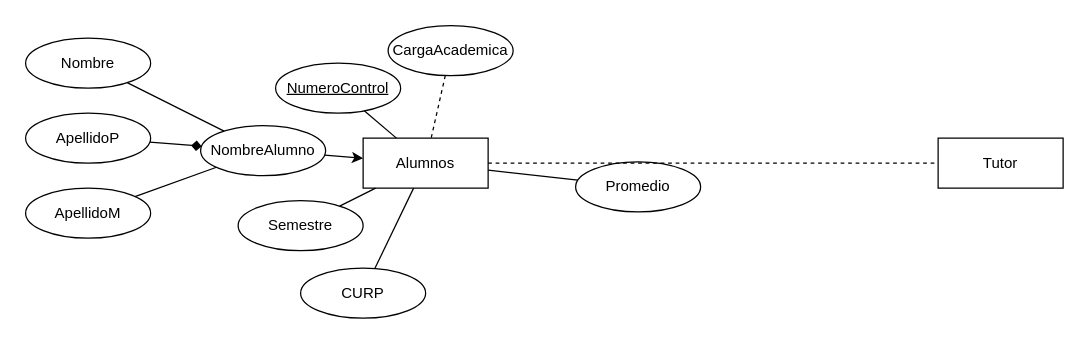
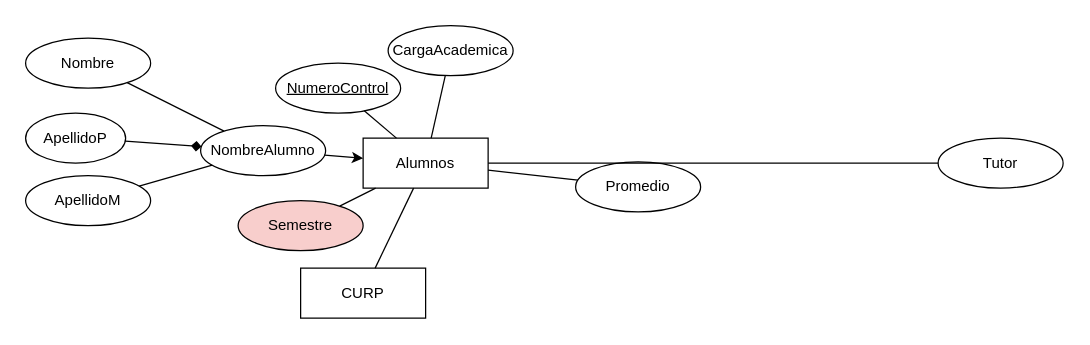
edge "CargaAcademica" -- "Alumnos": style dashed -> solid
node "ApellidoP": size 125x50 -> 100x50
edge "Alumnos" -- "Tutor": style dashed -> solid
node "Tutor": shape rectangle -> ellipse
node "ApellidoM": moved (88, 213) -> (88, 201)
node "Semestre": fillcolor #ffffff -> #f8cecc
node "CURP": shape ellipse -> rectangle
